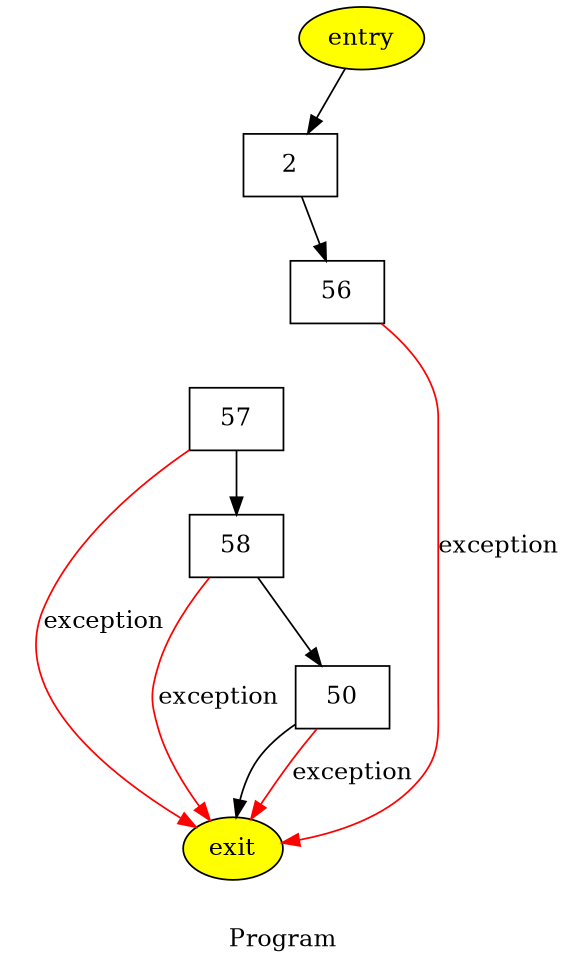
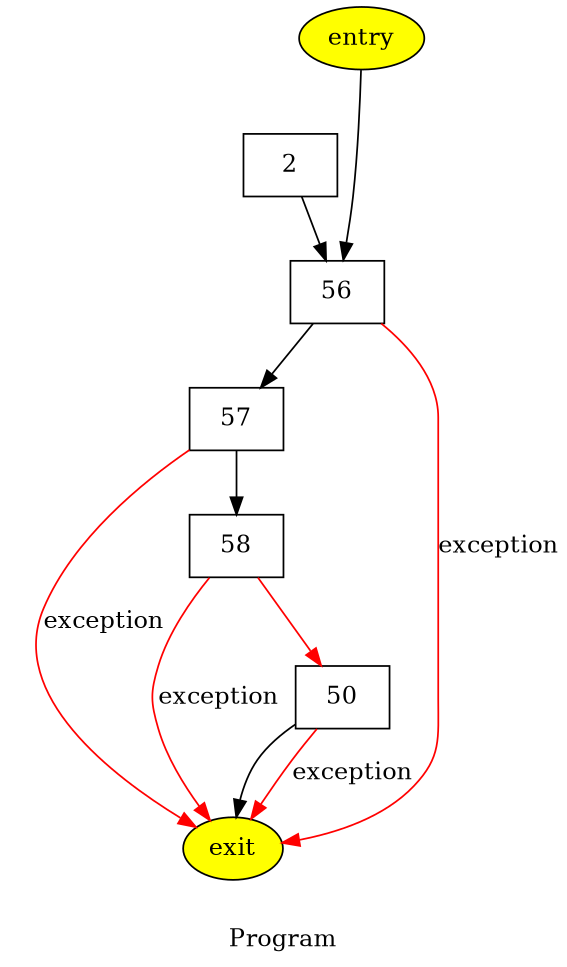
edge "entry" -> "2": now "entry" -> "56"
edge "56" -> "57": added
edge "58" -> "50": color black -> red
